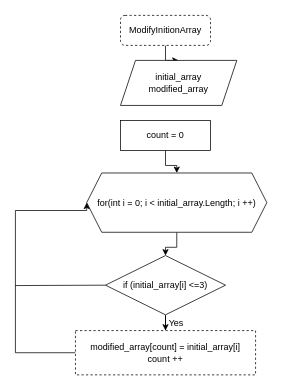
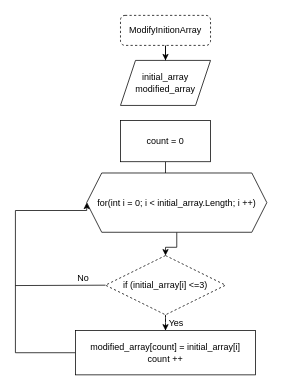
node "initial_array modified_array": size 116x45 -> 90x45
node "count = 0": size 90x30 -> 90x41
node "No": added
node "if (initial_array[i] <=3)": style solid -> dashed
edge "if (initial_array[i] <=3)" -> "modified_array[count] = initial_array[i] count ++": style solid -> dashed
node "modified_array[count] = initial_array[i] count ++": style dashed -> solid
